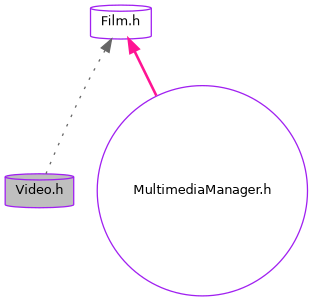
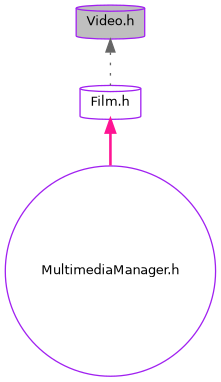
edge "Video.h" -> "Film.h": reversed
